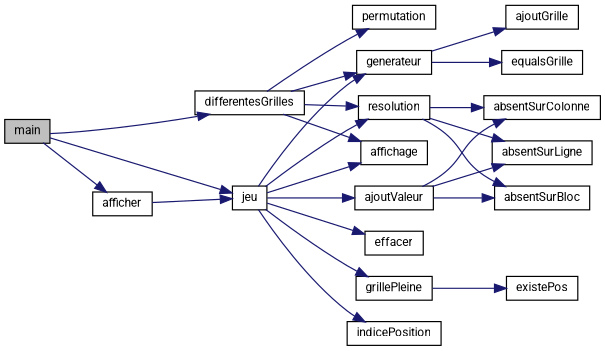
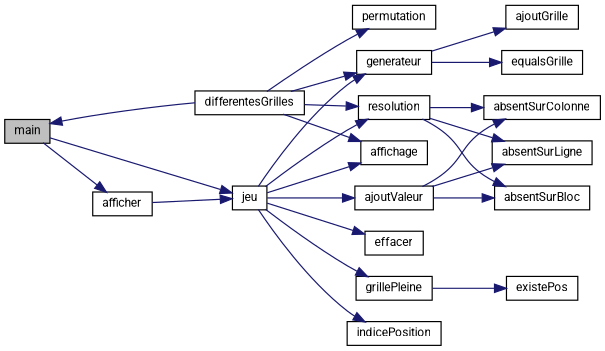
edge "main" -> "differentesGrilles": reversed
